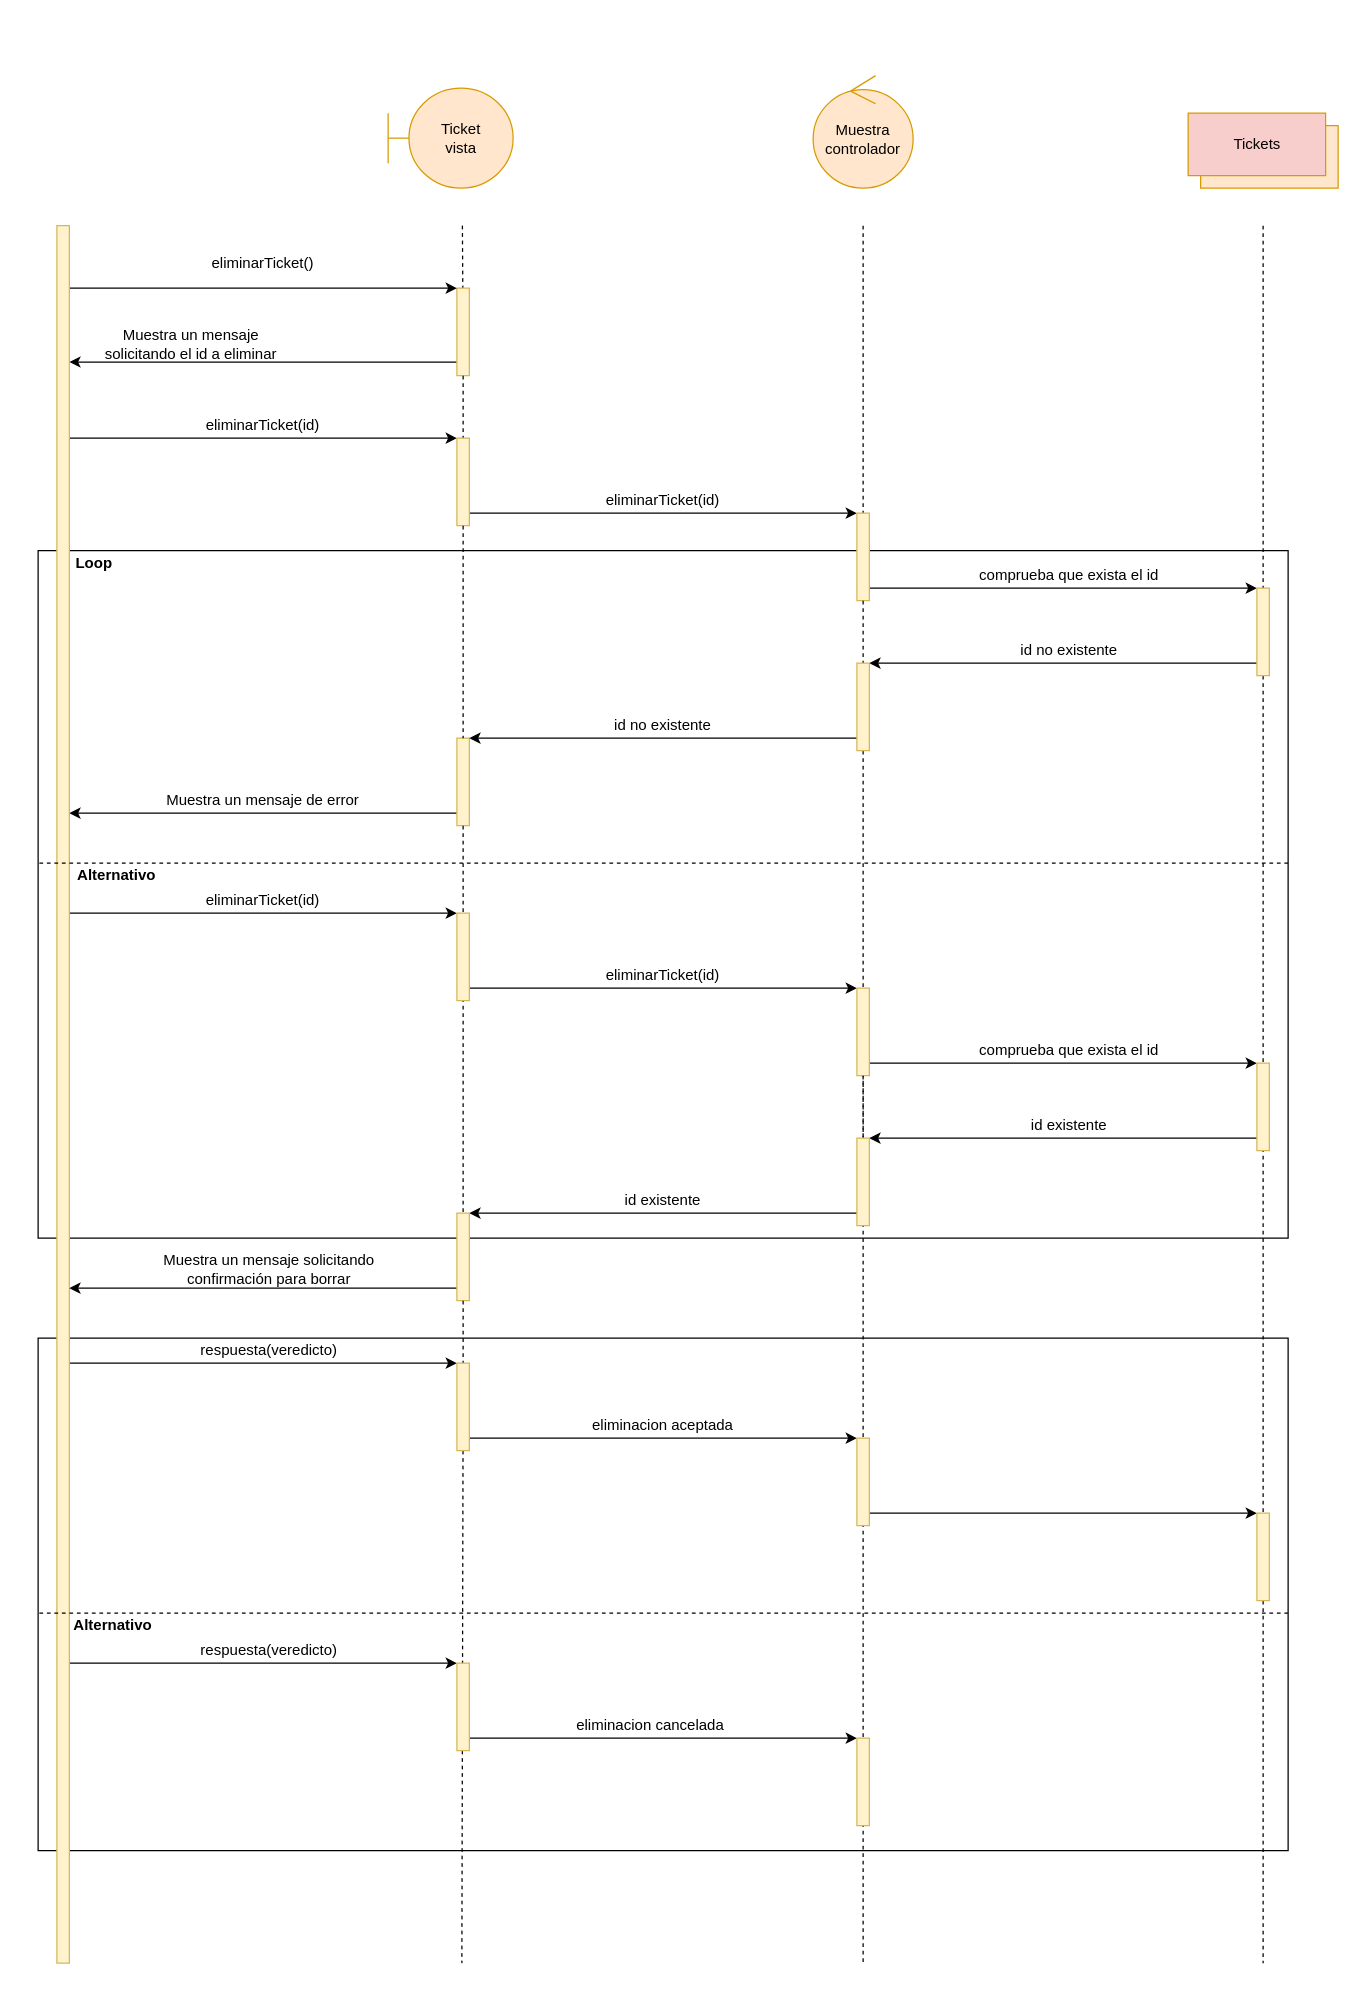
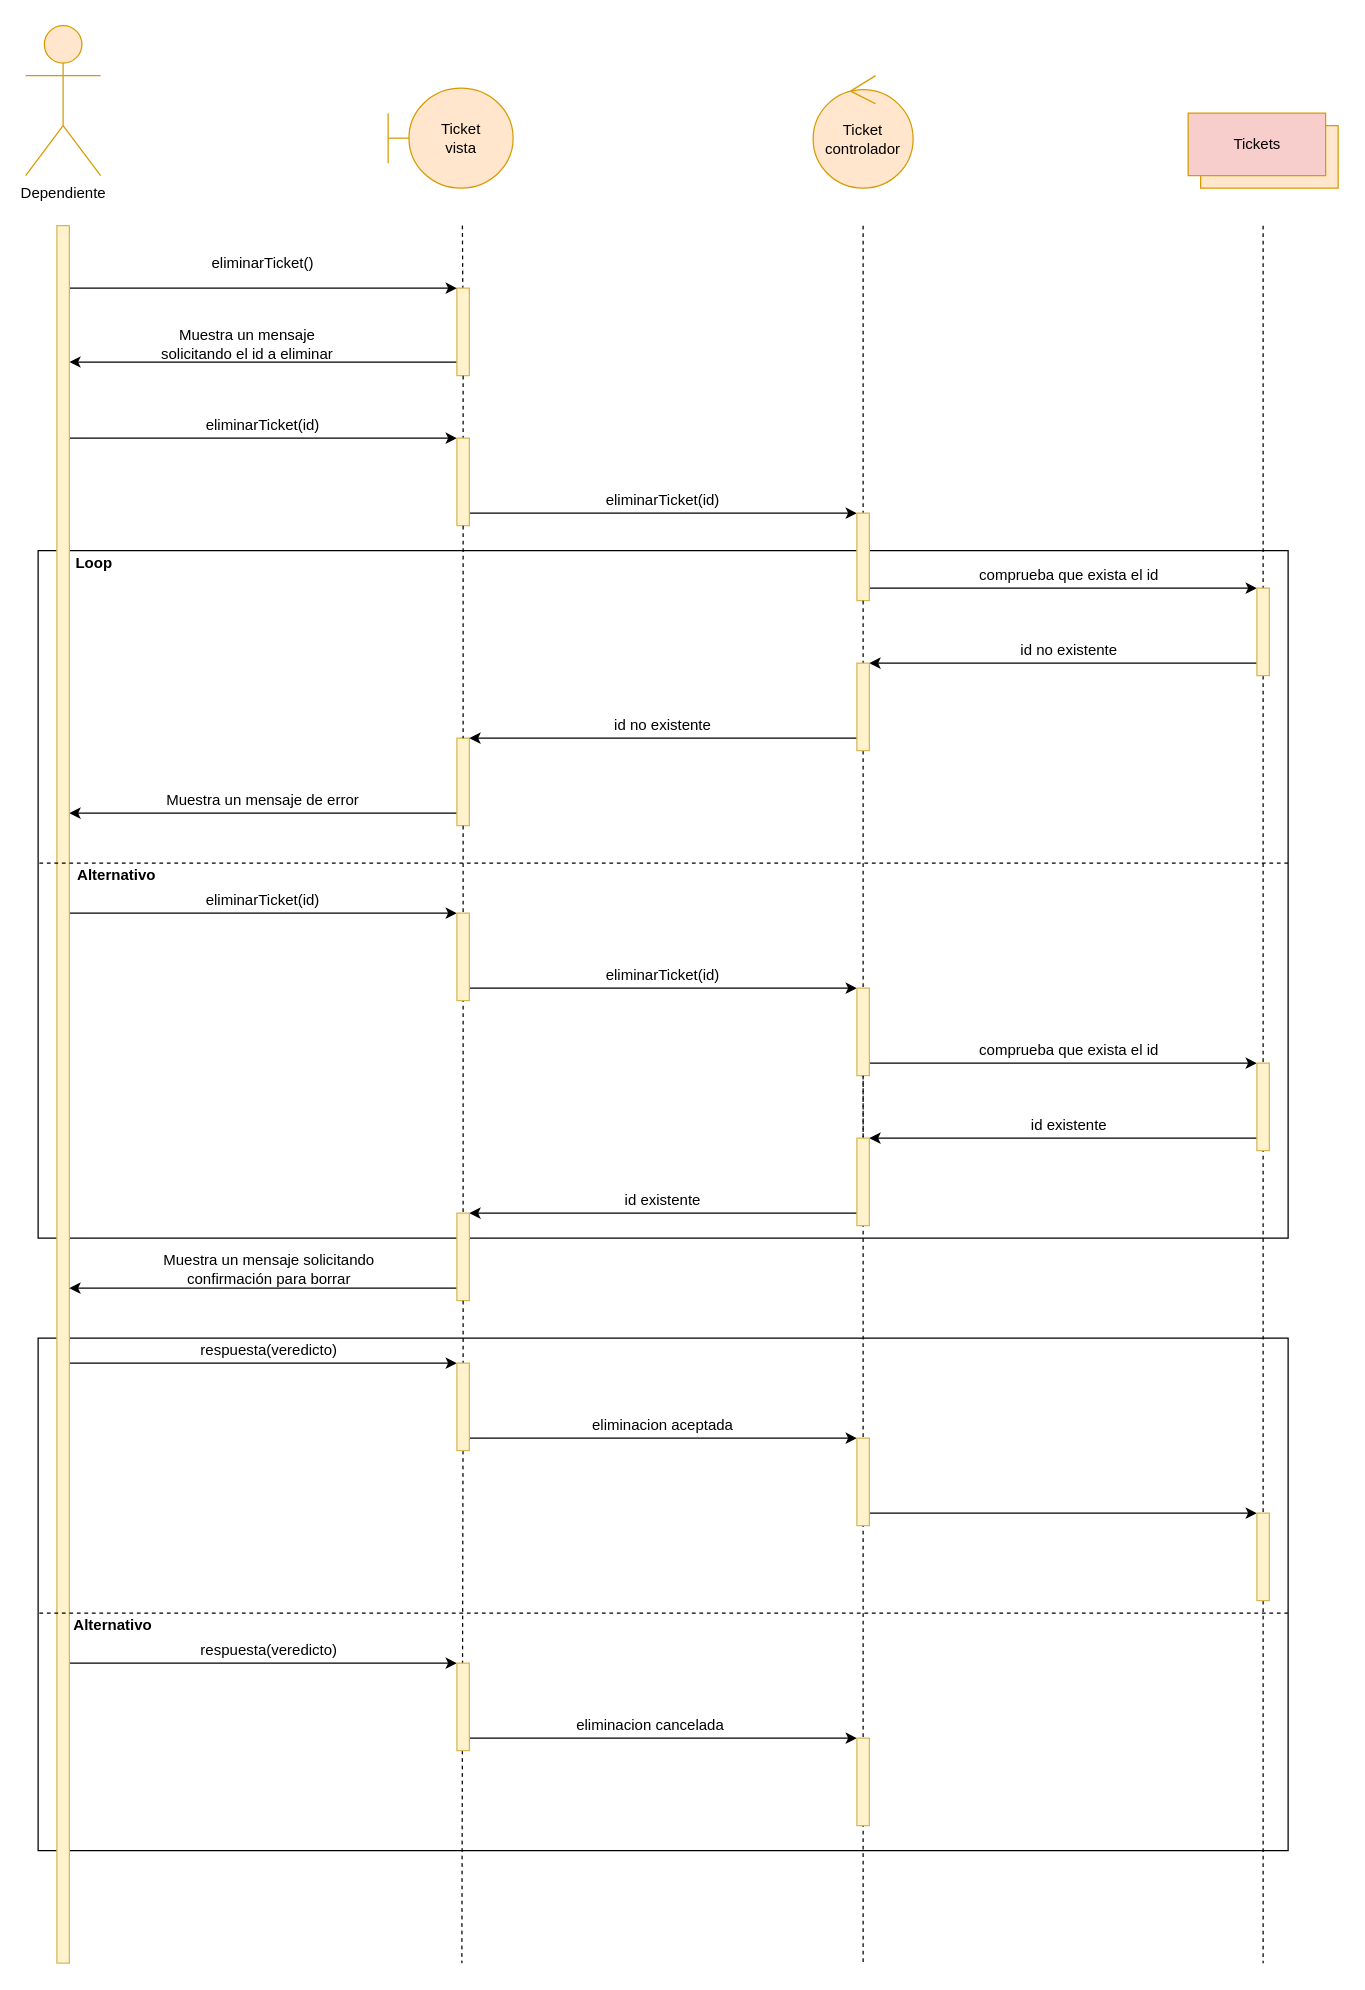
node "Dependiente": added
node "Muestra controlador": label "Muestra controlador" -> "Ticket controlador"
node "Muestra un mensaje solicitando el id a eliminar": moved (191, 344) -> (248, 344)
